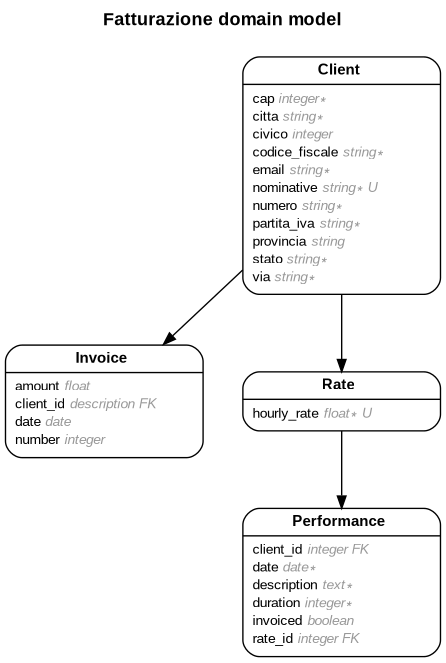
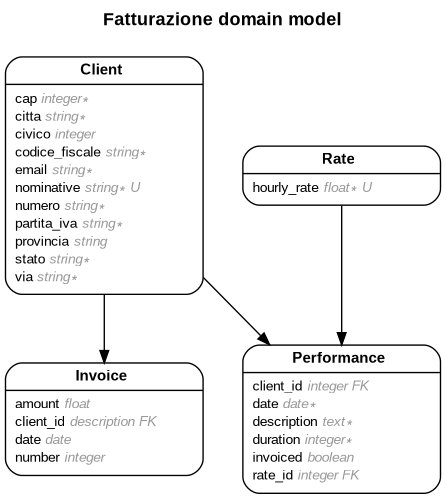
edge "Client" -- "Rate": now "Client" -- "Performance"
